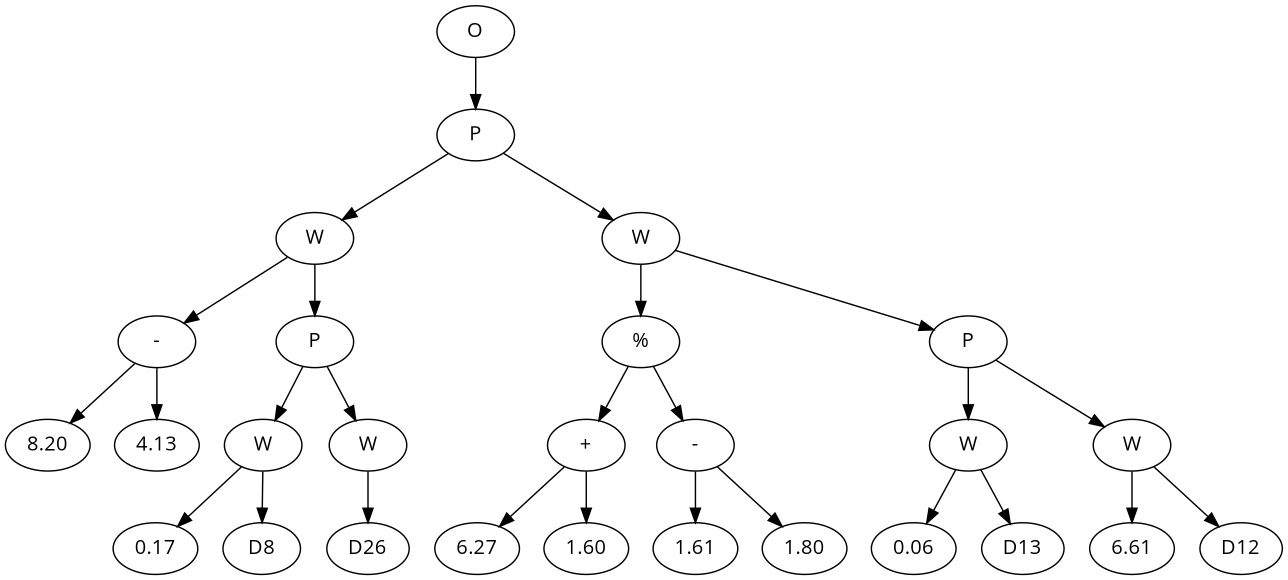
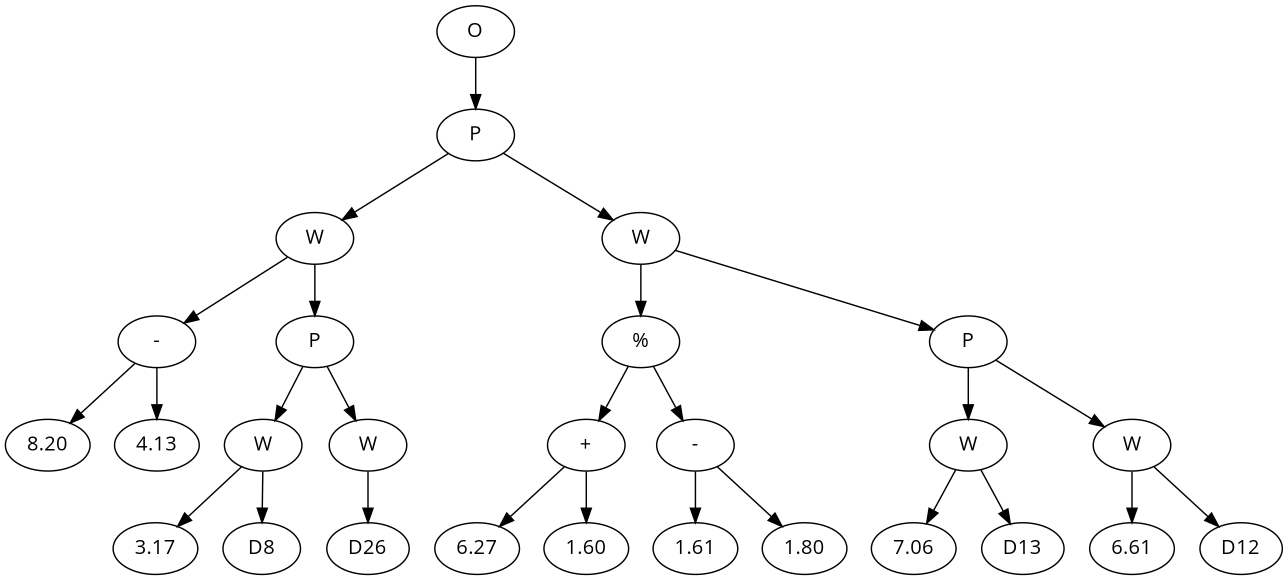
node "0.17": label "0.17" -> "3.17"
node "0.06": label "0.06" -> "7.06"
